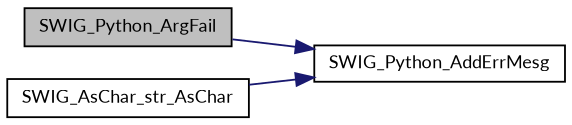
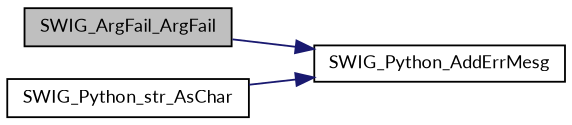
node "SWIG_Python_ArgFail": label "SWIG_Python_ArgFail" -> "SWIG_ArgFail_ArgFail"
node "SWIG_AsChar_str_AsChar": label "SWIG_AsChar_str_AsChar" -> "SWIG_Python_str_AsChar"
